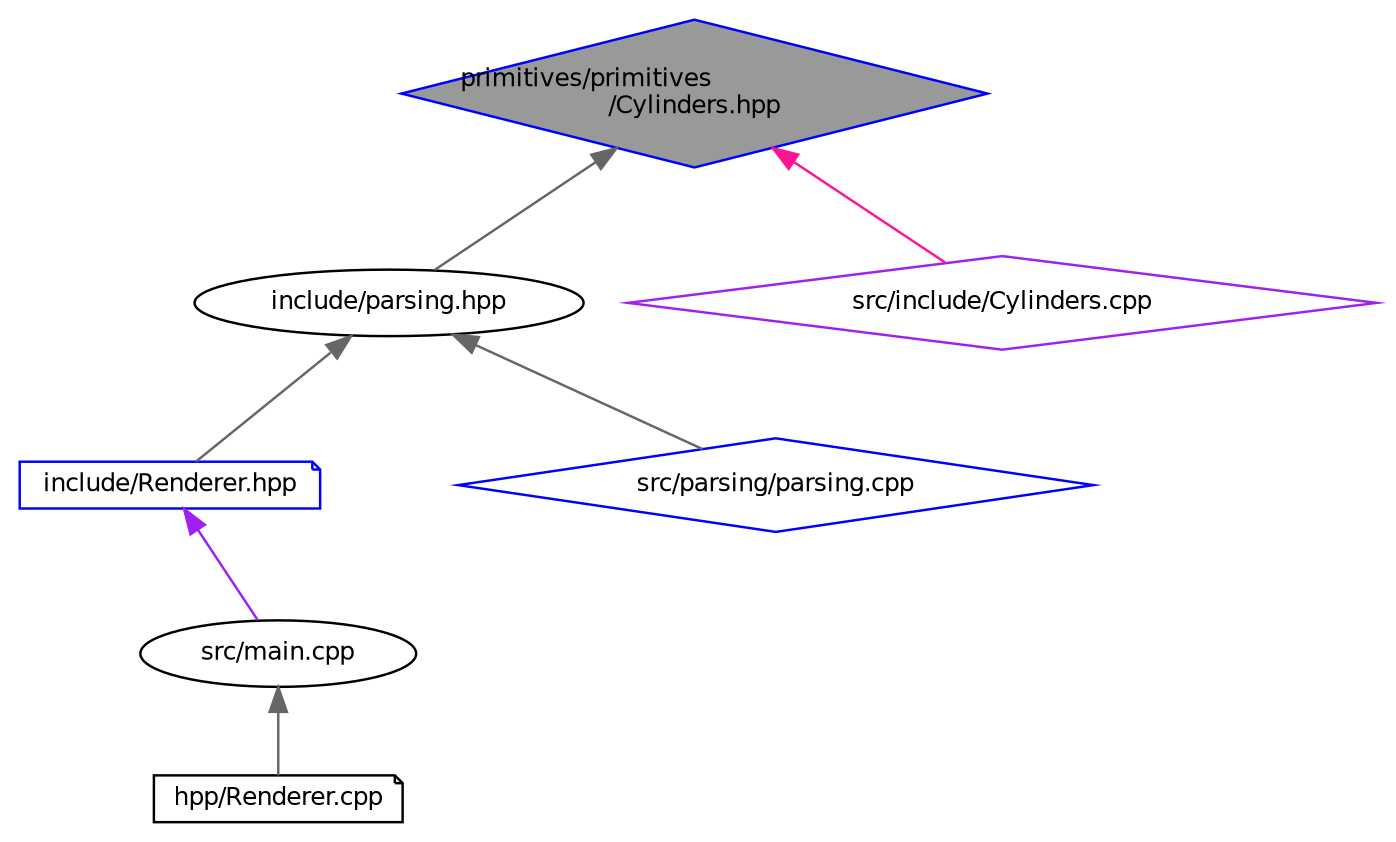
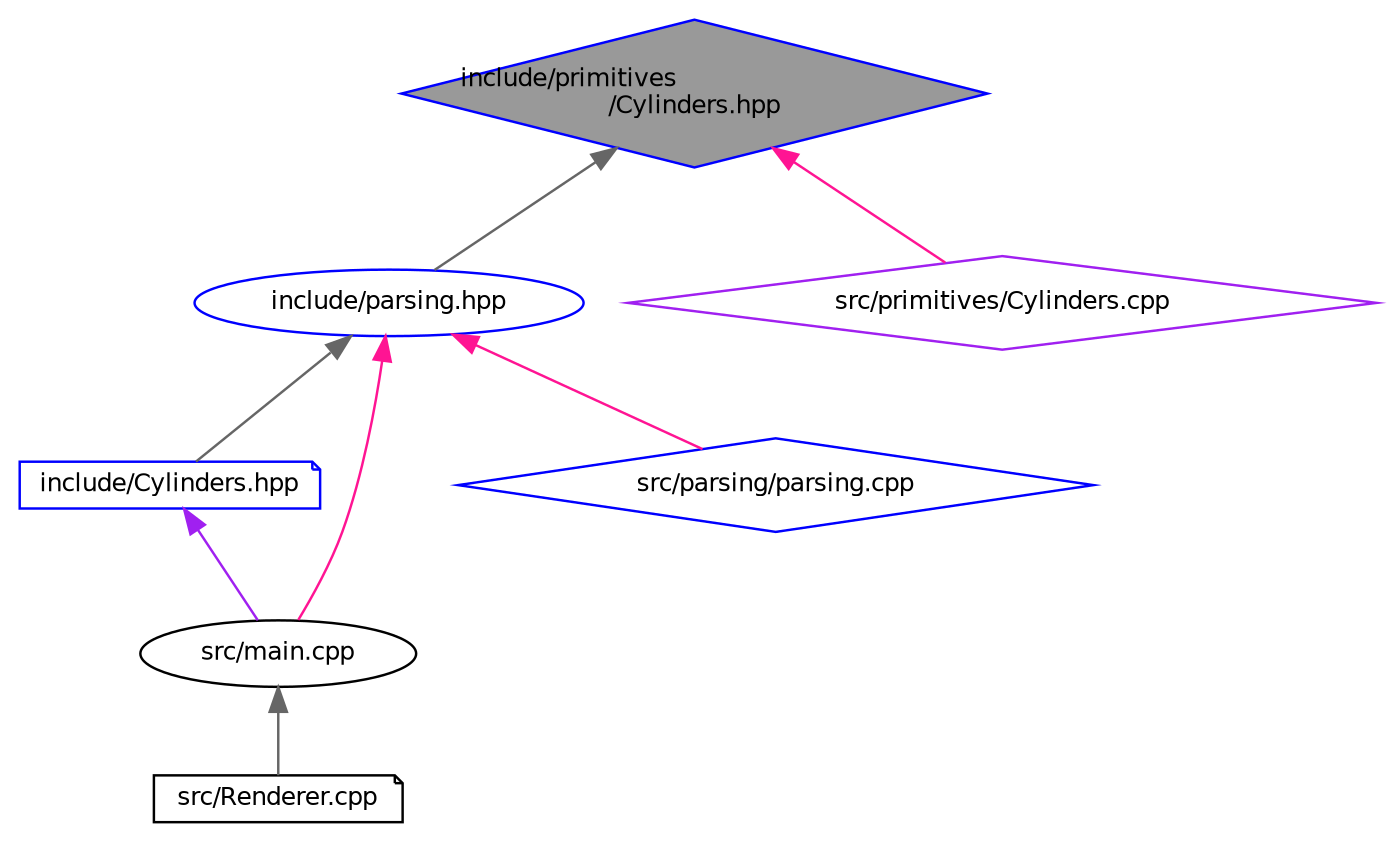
node "primitives/primitives /Cylinders.hpp": label "primitives/primitives /Cylinders.hpp" -> "include/primitives /Cylinders.hpp"
node "include/parsing.hpp": color black -> blue
node "src/include/Cylinders.cpp": label "src/include/Cylinders.cpp" -> "src/primitives/Cylinders.cpp"
edge "src/parsing/parsing.cpp" -> "include/parsing.hpp": color gray40 -> deeppink
node "include/Renderer.hpp": label "include/Renderer.hpp" -> "include/Cylinders.hpp"
edge "src/main.cpp" -> "include/parsing.hpp": added
node "hpp/Renderer.cpp": label "hpp/Renderer.cpp" -> "src/Renderer.cpp"
